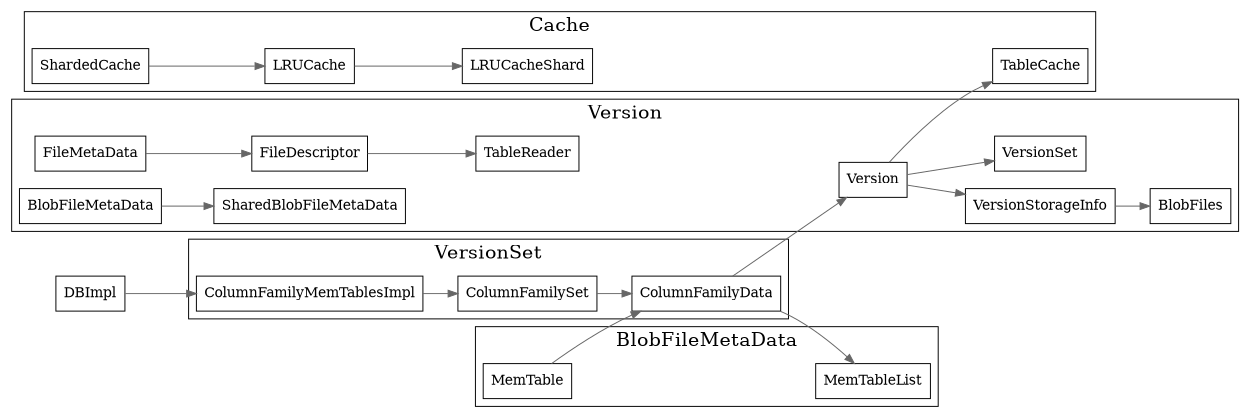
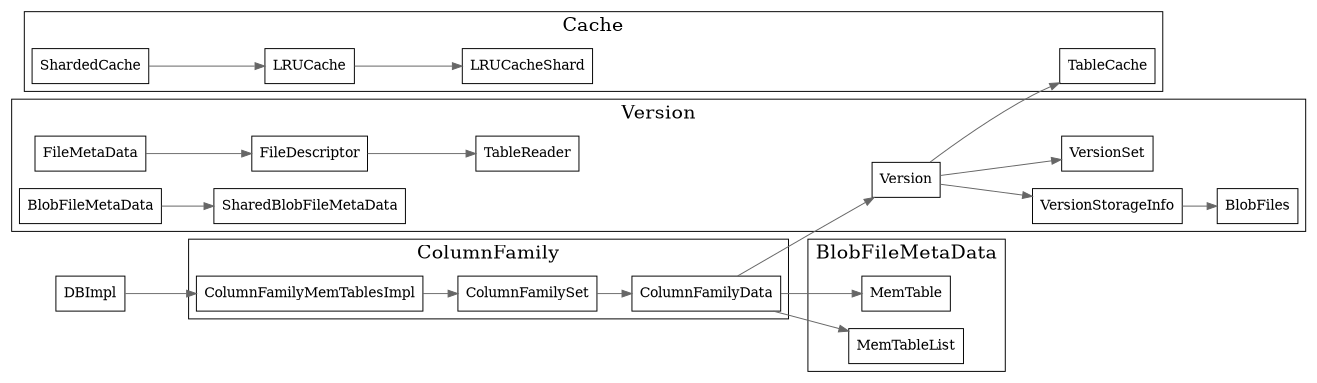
cluster "VersionSet": label "VersionSet" -> "ColumnFamily"
edge "MemTable" -> "ColumnFamilyData": reversed
